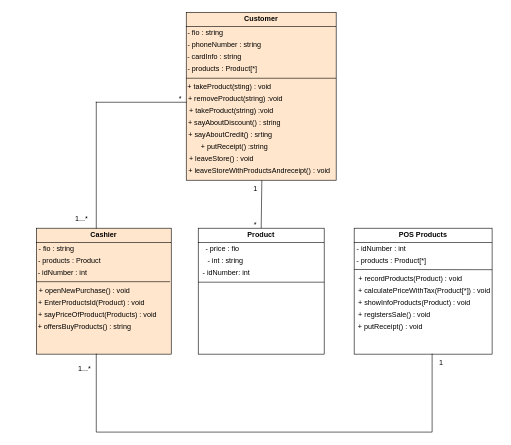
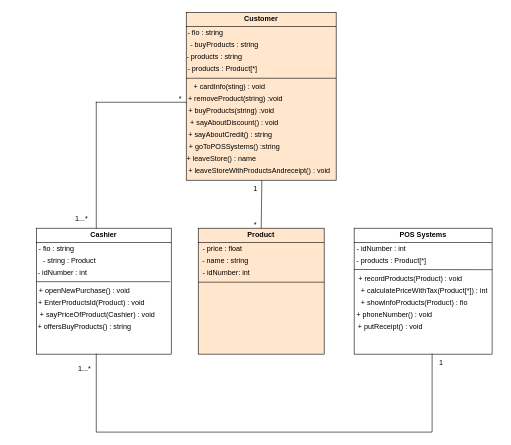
node "- phoneNumber : string": label "- phoneNumber : string" -> "- buyProducts : string"
node "- cardInfo : string": label "- cardInfo : string" -> "- products : string"
node "+ takeProduct(sting) : void": label "+ takeProduct(sting) : void" -> "+ cardInfo(sting) : void"
node "+ takeProduct(string) :void": label "+ takeProduct(string) :void" -> "+ buyProducts(string) :void"
node "+ sayAboutDiscount() : string": label "+ sayAboutDiscount() : string" -> "+ sayAboutDiscount() : void"
node "+ sayAboutCredit() : srting": label "+ sayAboutCredit() : srting" -> "+ sayAboutCredit() : string"
node "+ putReceipt() :string": label "+ putReceipt() :string" -> "+ goToPOSSystems() :string"
node "+ leaveStore() : void": label "+ leaveStore() : void" -> "+ leaveStore() : name"
node "POS Products": label "POS Products" -> "POS Systems"
node "- price : fio": label "- price : fio" -> "- price : float"
node "- products : Product": label "- products : Product" -> "- string : Product"
node "- int : string": label "- int : string" -> "- name : string"
node "Cashier": fillcolor #ffe6cc -> #ffffff
node "Product": fillcolor #ffffff -> #ffe6cc
node "+ calculatePriceWithTax(Product[*]) : void": label "+ calculatePriceWithTax(Product[*]) : void" -> "+ calculatePriceWithTax(Product[*]) : int"
node "+ showInfoProducts(Product) : void": label "+ showInfoProducts(Product) : void" -> "+ showInfoProducts(Product) : fio"
node "+ sayPriceOfProduct(Products) : void": label "+ sayPriceOfProduct(Products) : void" -> "+ sayPriceOfProduct(Cashier) : void"
node "+ registersSale() : void": label "+ registersSale() : void" -> "+ phoneNumber() : void"
